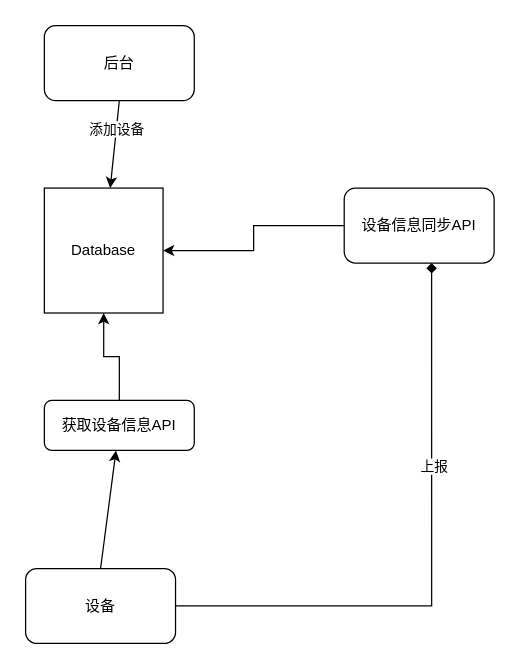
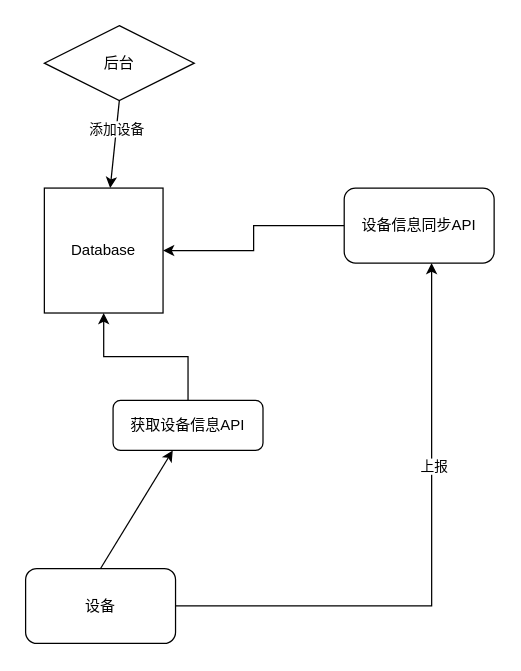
node "后台": shape rounded rectangle -> diamond
edge "设备" -> "设备信息同步API": arrowhead diamond -> classic
node "获取设备信息API": moved (119, 426) -> (188, 426)
